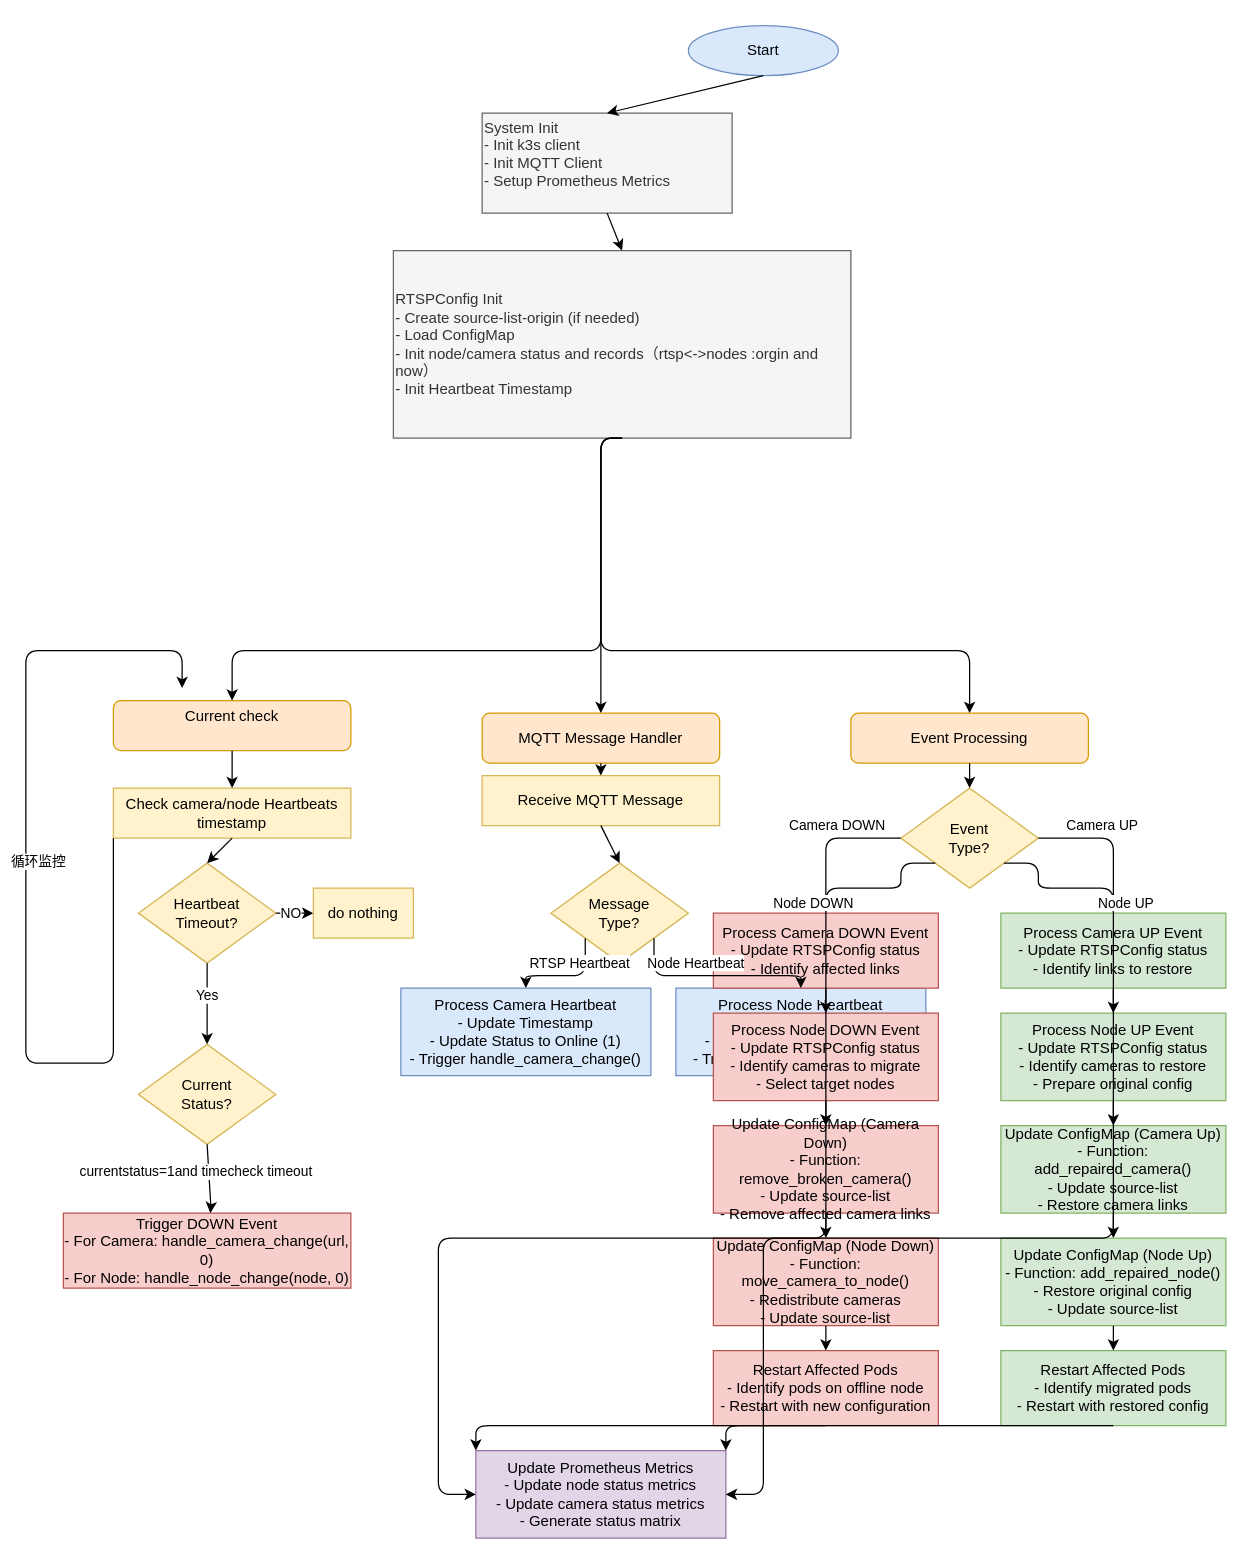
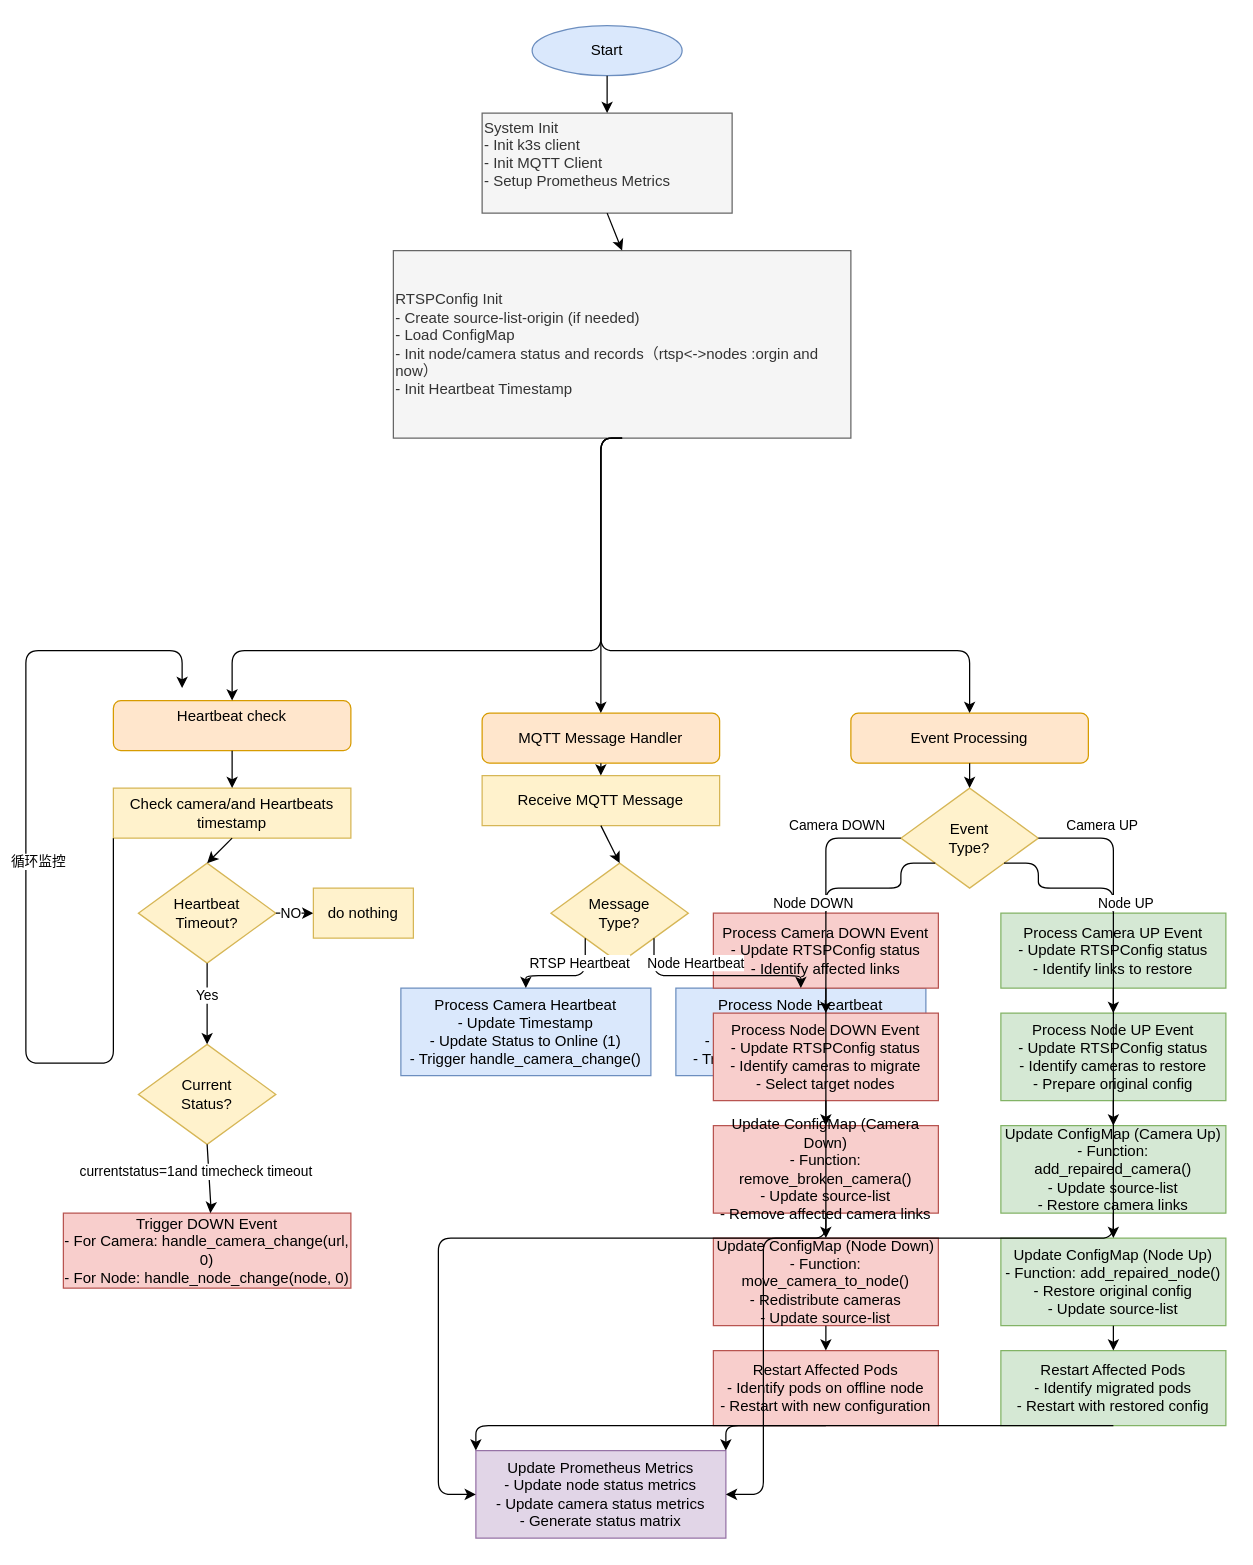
node "Start": moved (763, 51) -> (607, 51)
node "Current check": label "Current check" -> "Heartbeat check"
node "Check camera/node Heartbeats timestamp": label "Check camera/node Heartbeats timestamp" -> "Check camera/and Heartbeats timestamp"
